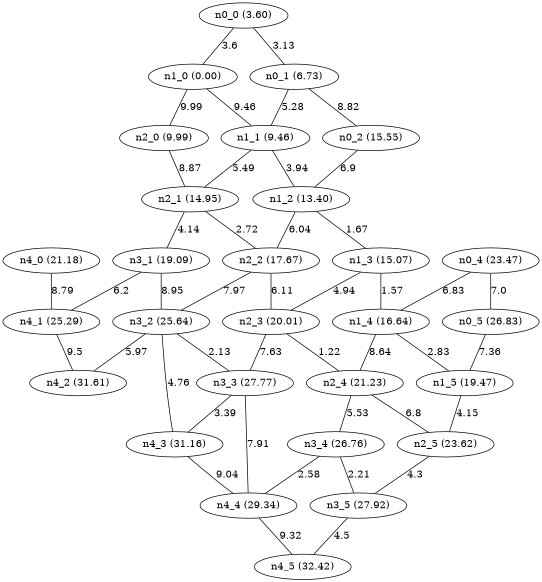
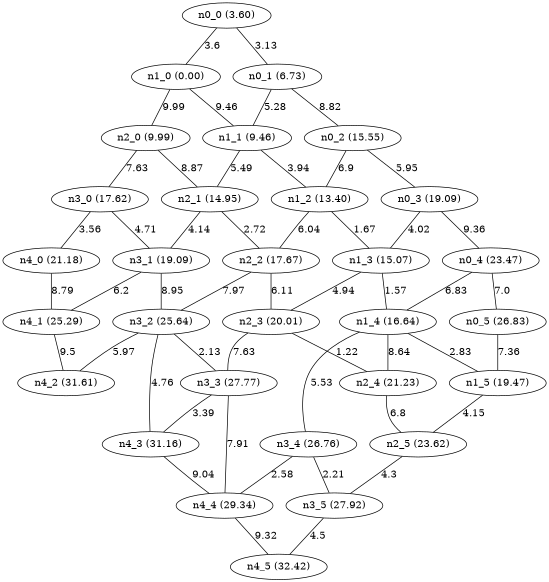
node "n3_0 (17.62)": added
node "n0_3 (19.09)": added
edge "n2_4 (21.23)" -- "n3_4 (26.76)": now "n1_4 (16.64)" -- "n3_4 (26.76)"
